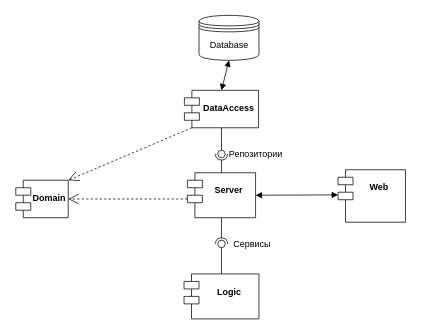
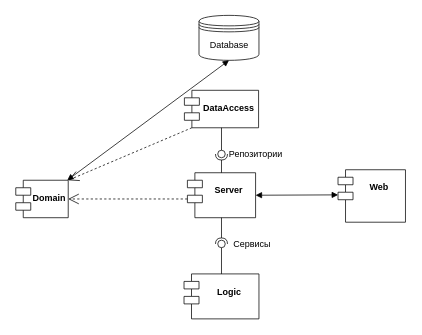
edge "Database" -- "DataAccess": now "Database" -- "Domain"
